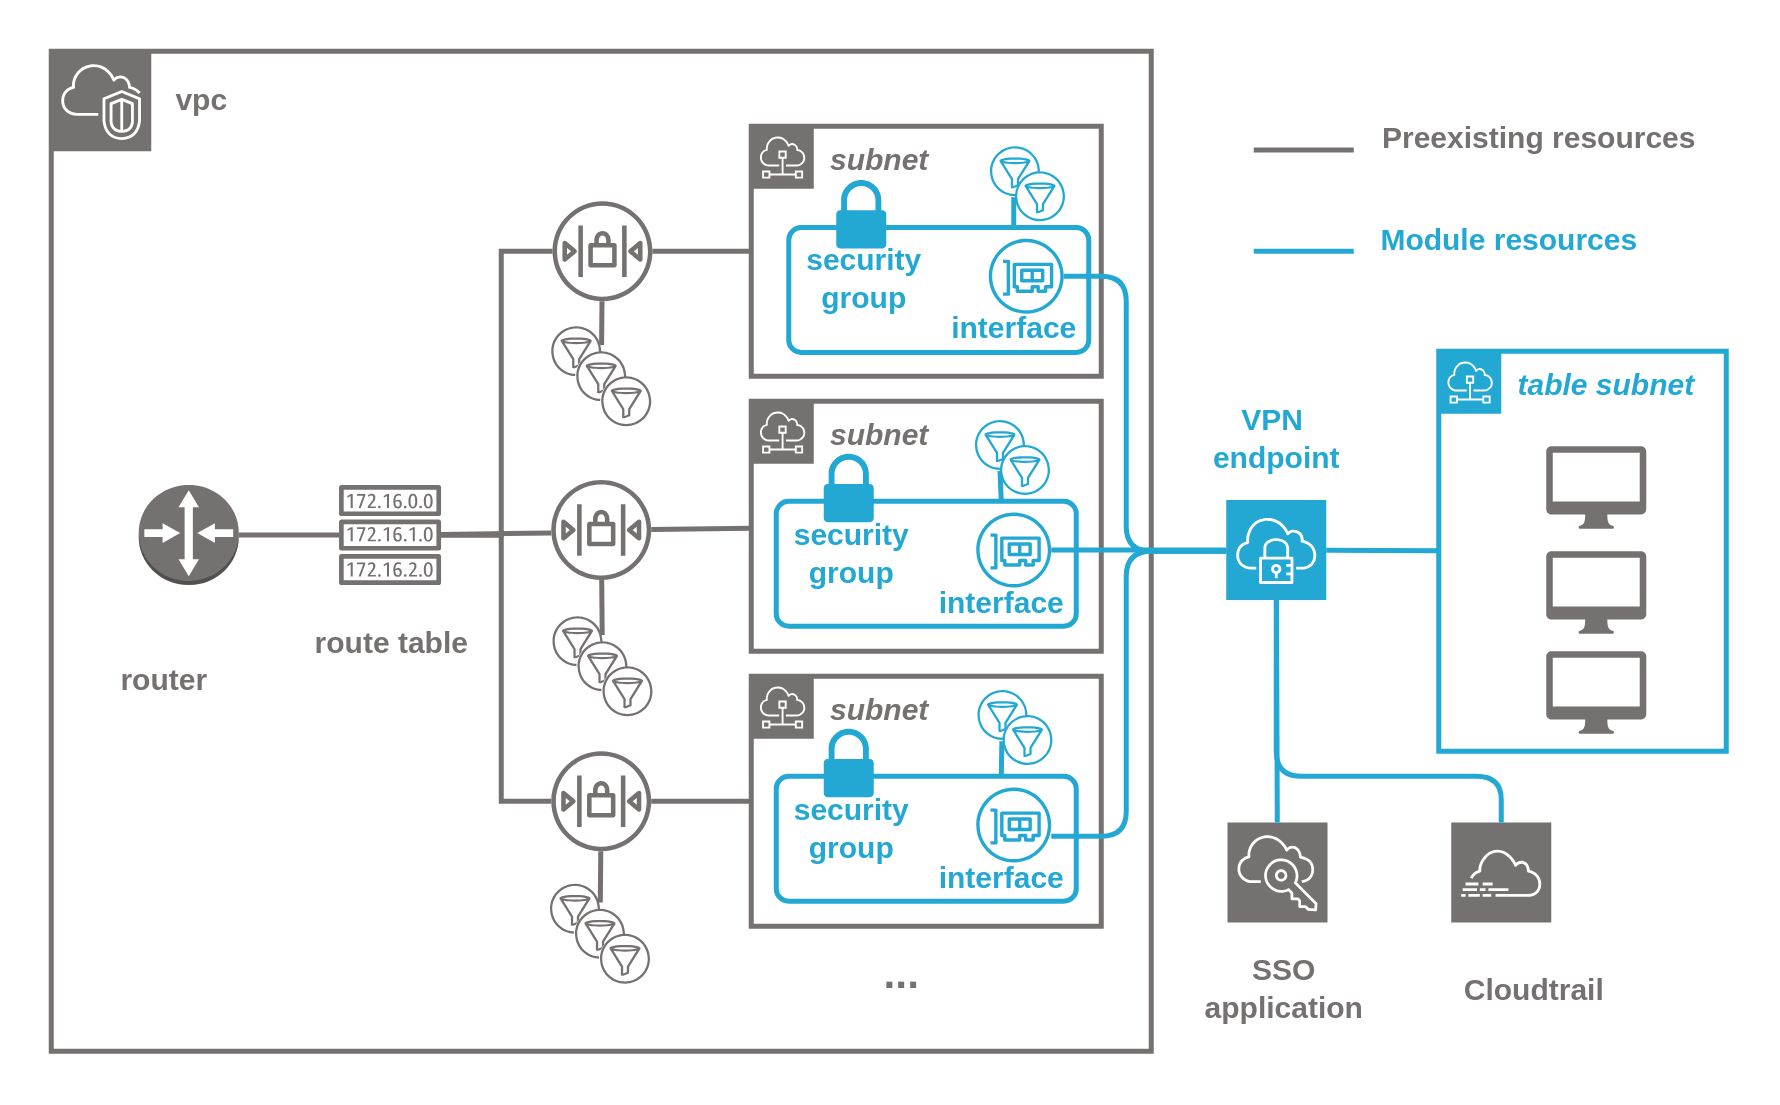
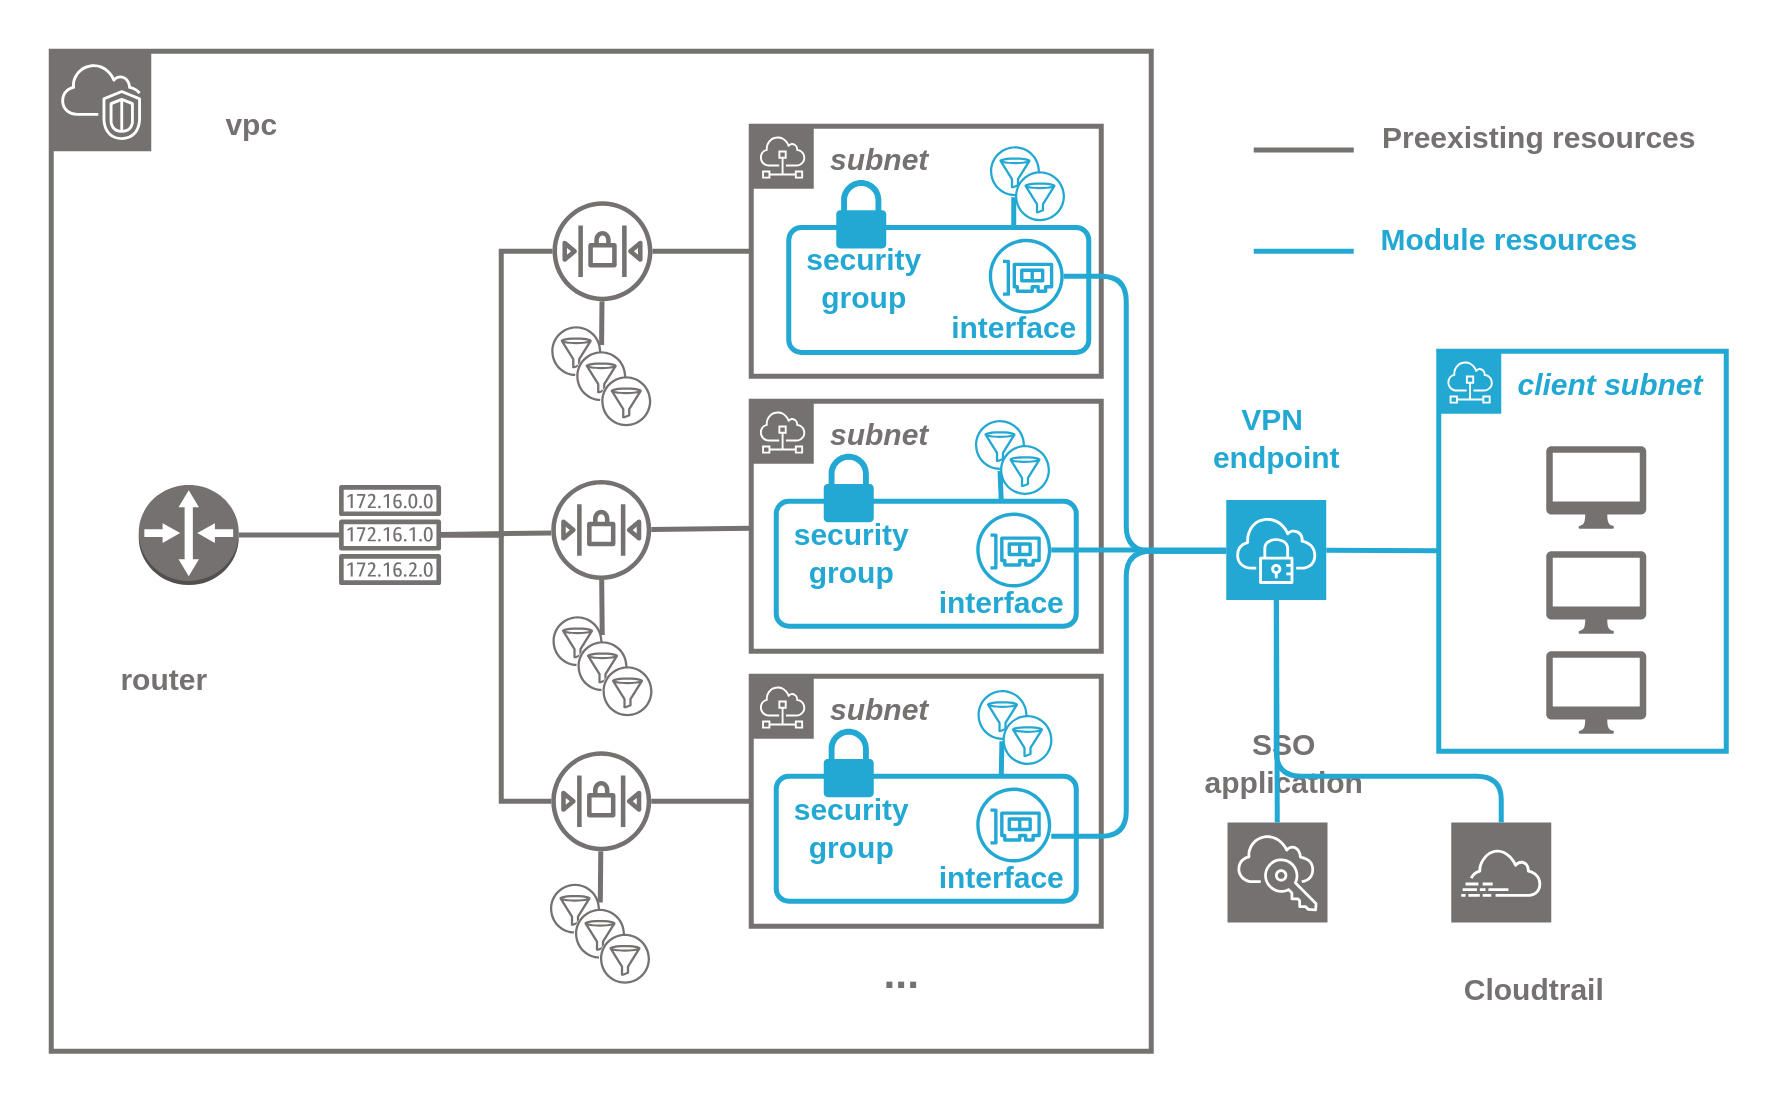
node "vpc": moved (201, 101) -> (251, 126)
node "table subnet": label "table subnet" -> "client subnet"
node "route table": removed
node "SSO application": moved (1284, 989) -> (1284, 764)
